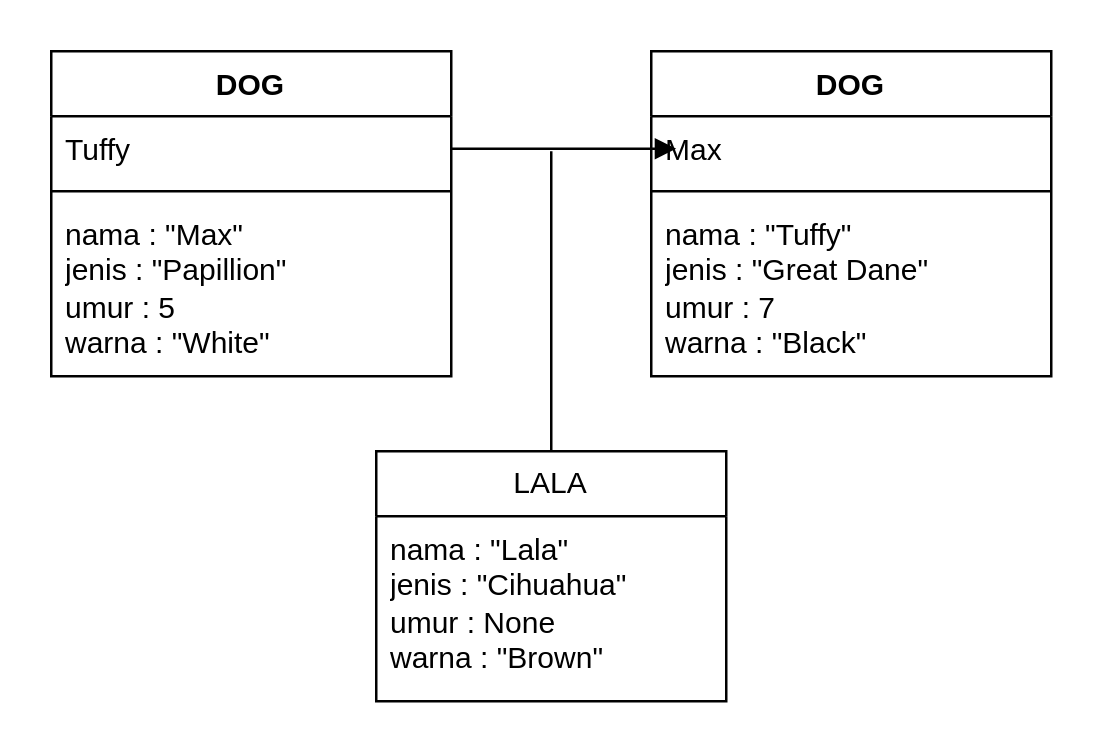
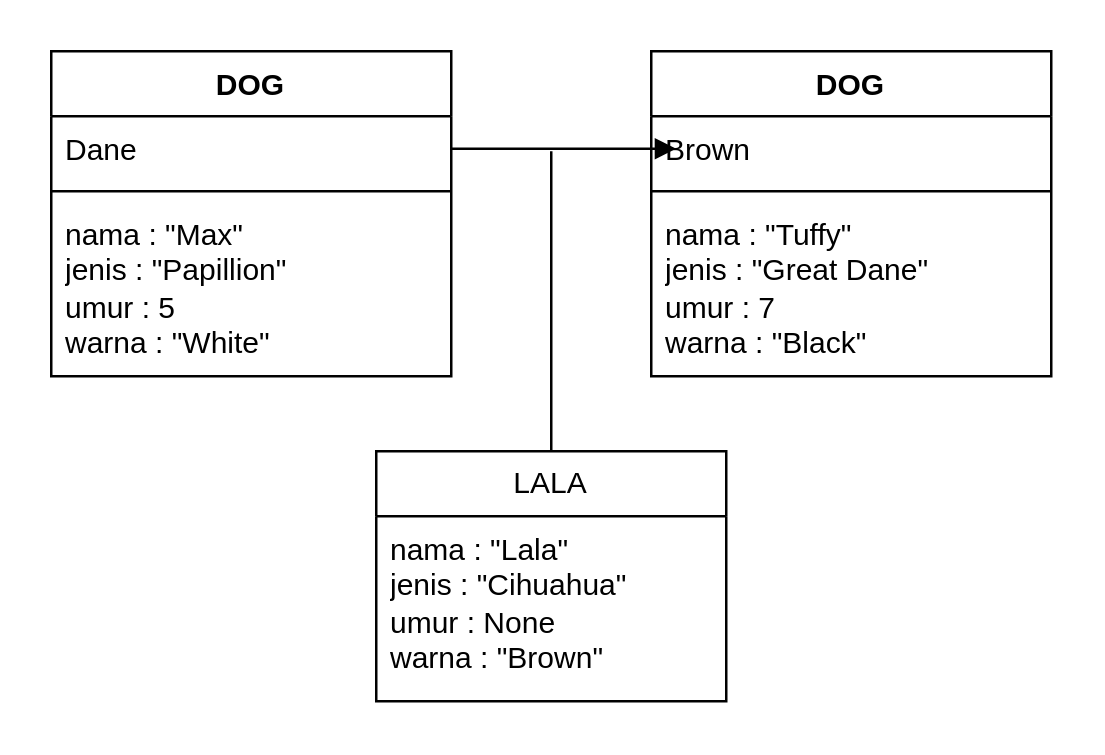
node "Tuffy": label "Tuffy" -> "Dane"
node "Max": label "Max" -> "Brown"
